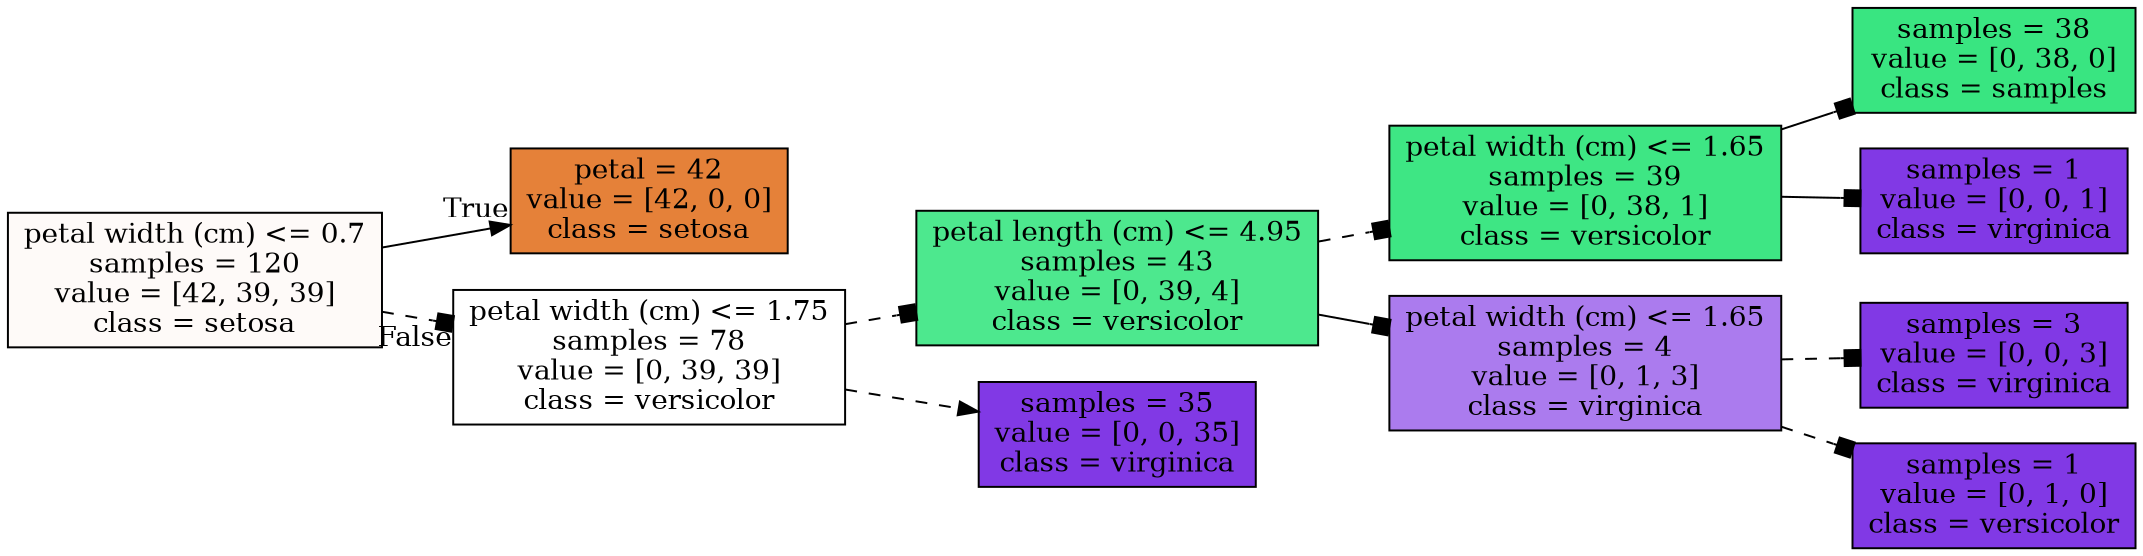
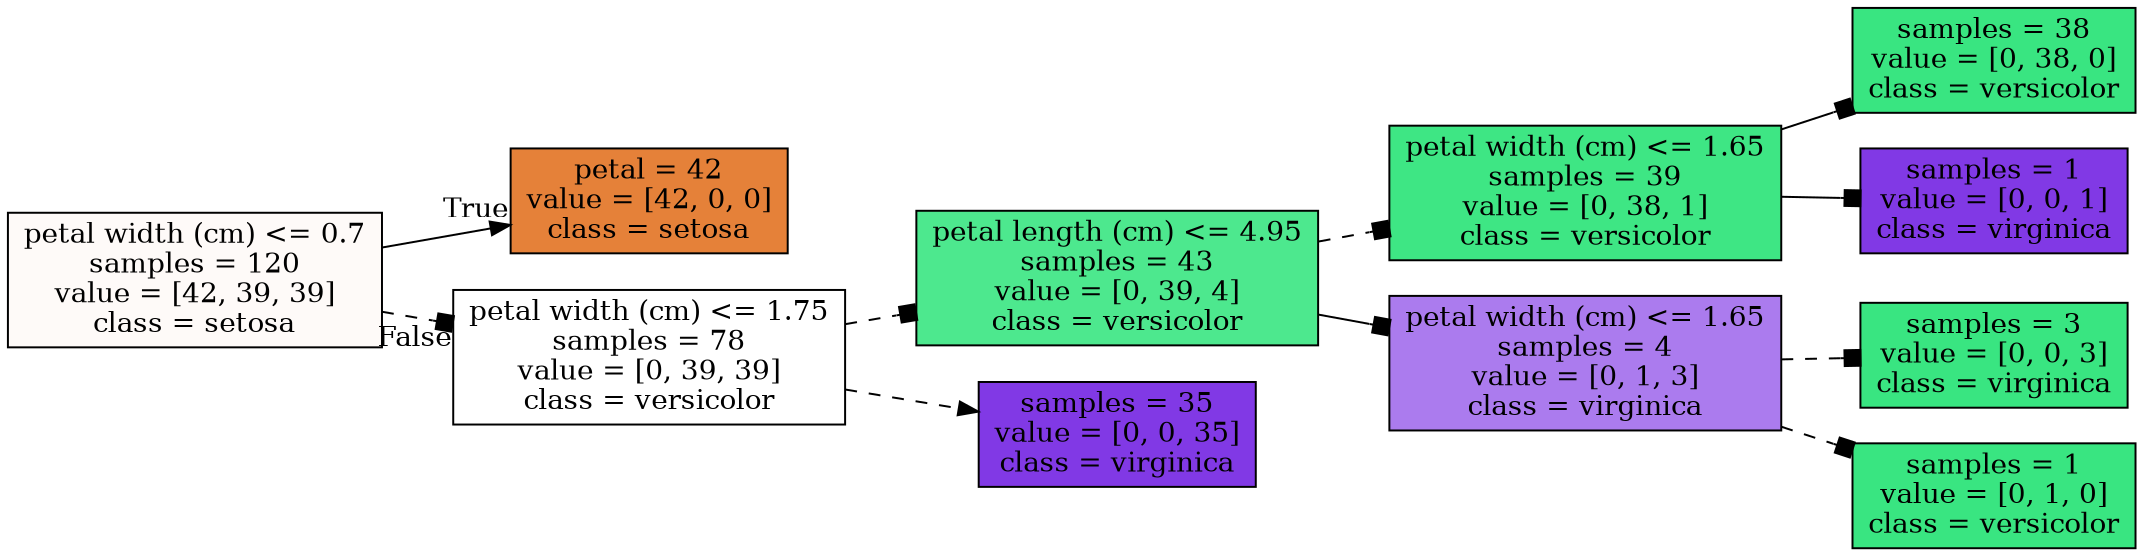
node "samples = 38 value = [0, 38, 0] class = samples": label "samples = 38 value = [0, 38, 0] class = samples" -> "samples = 38 value = [0, 38, 0] class = versicolor"
node "samples = 3 value = [0, 0, 3] class = virginica": fillcolor #8139e5 -> #39e581
node "samples = 1 value = [0, 1, 0] class = versicolor": fillcolor #8139e5 -> #39e581
